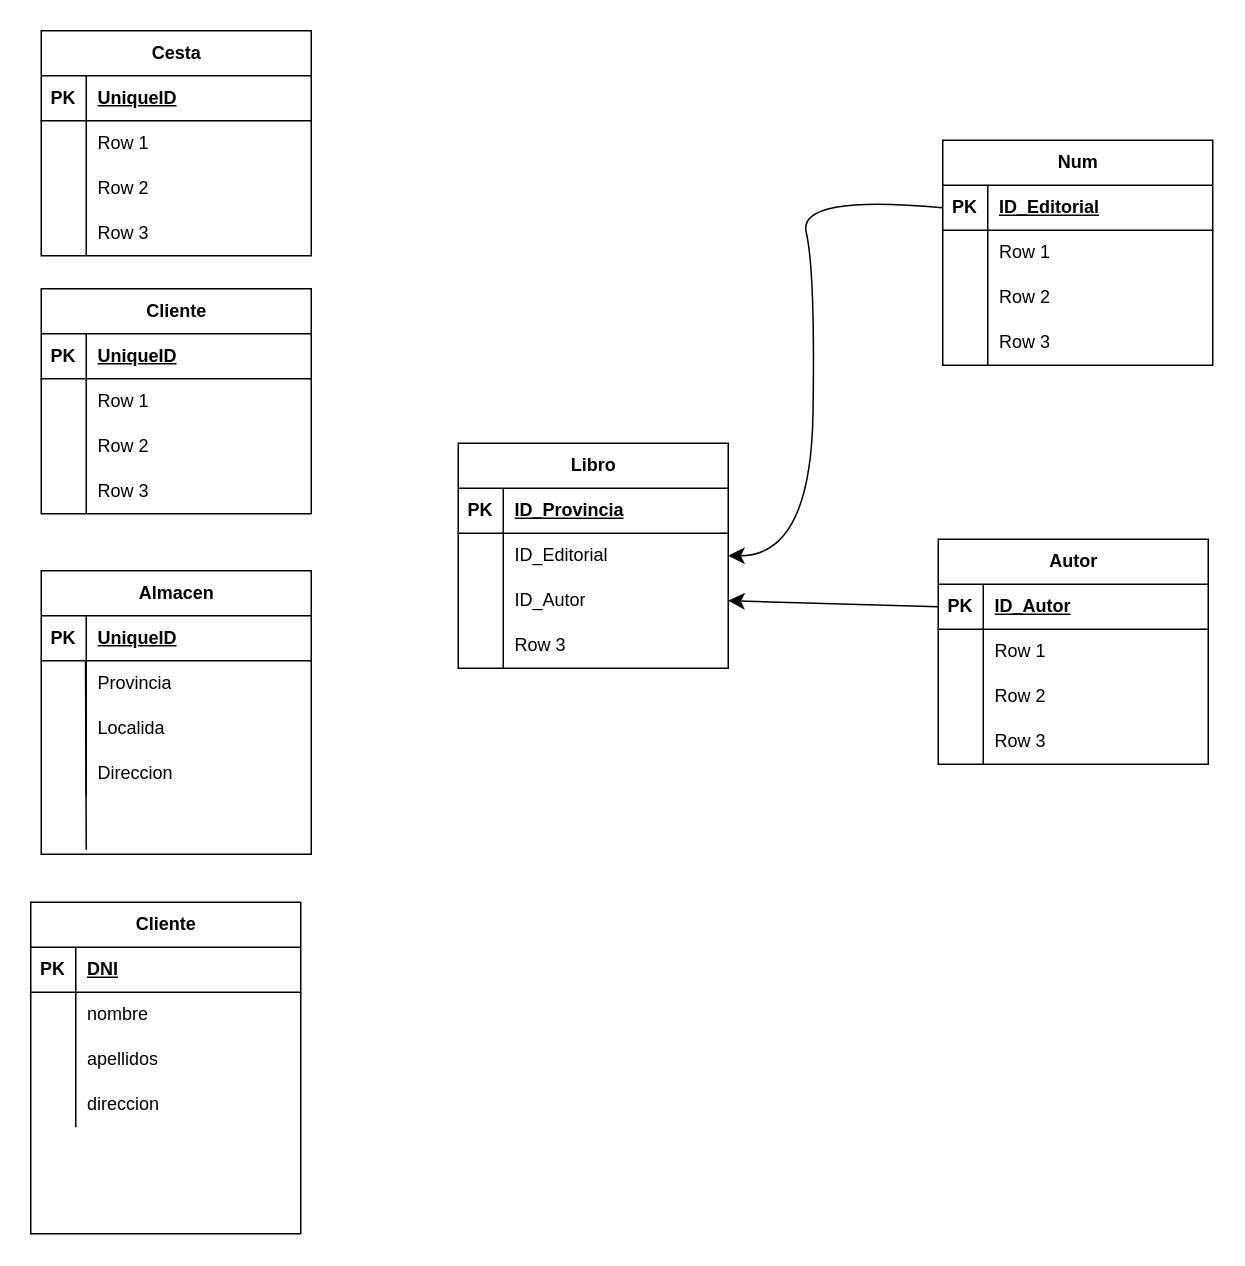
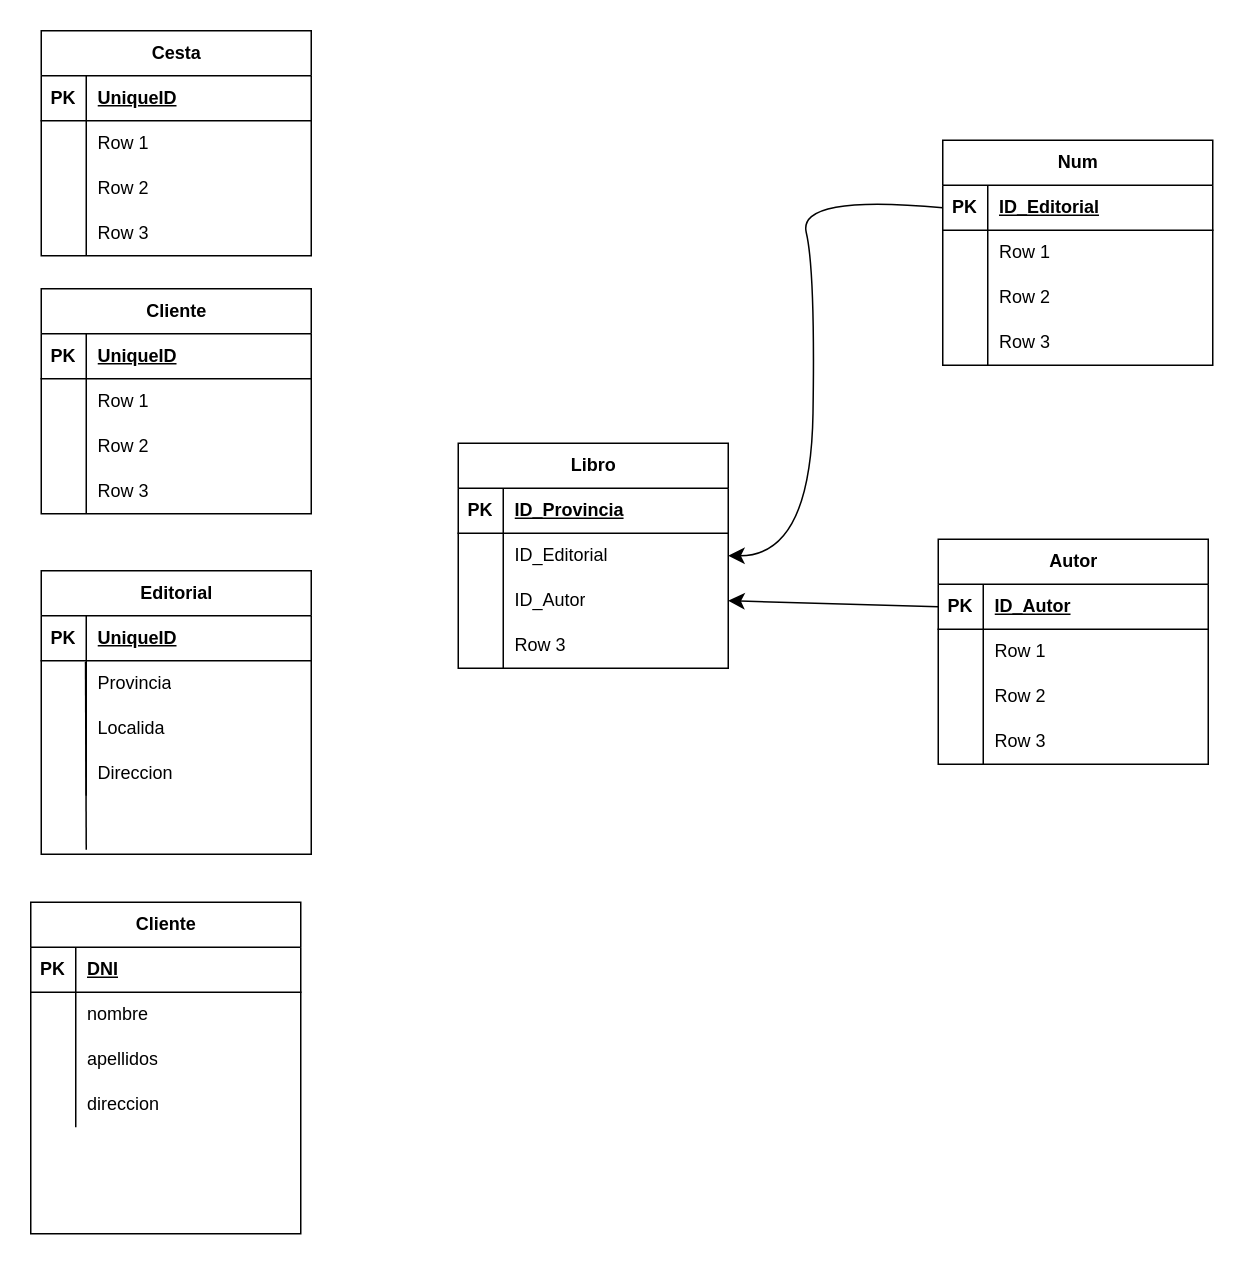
node "Almacen": label "Almacen" -> "Editorial"
